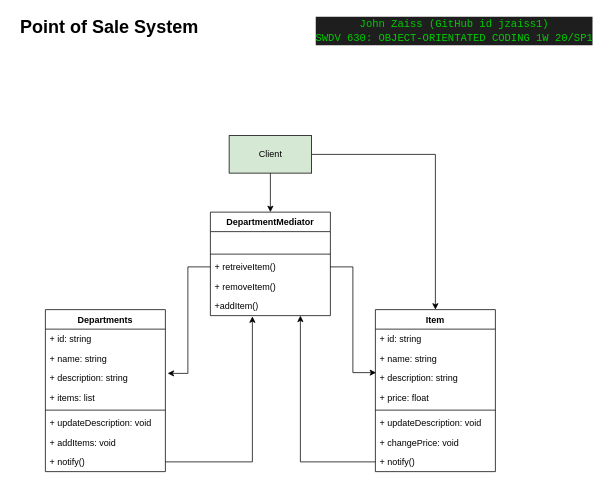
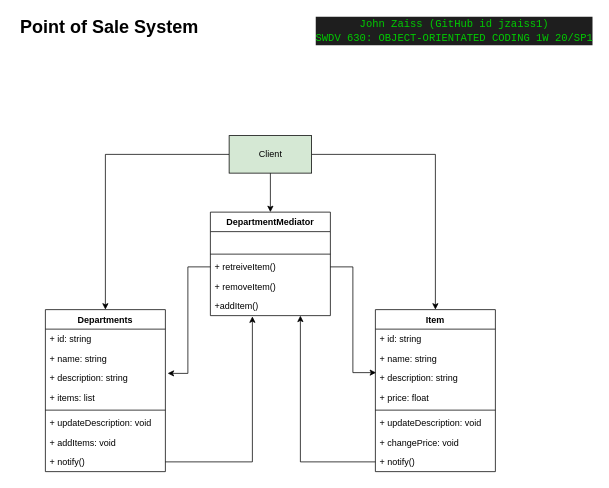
edge "Client" -> "Departments": added
